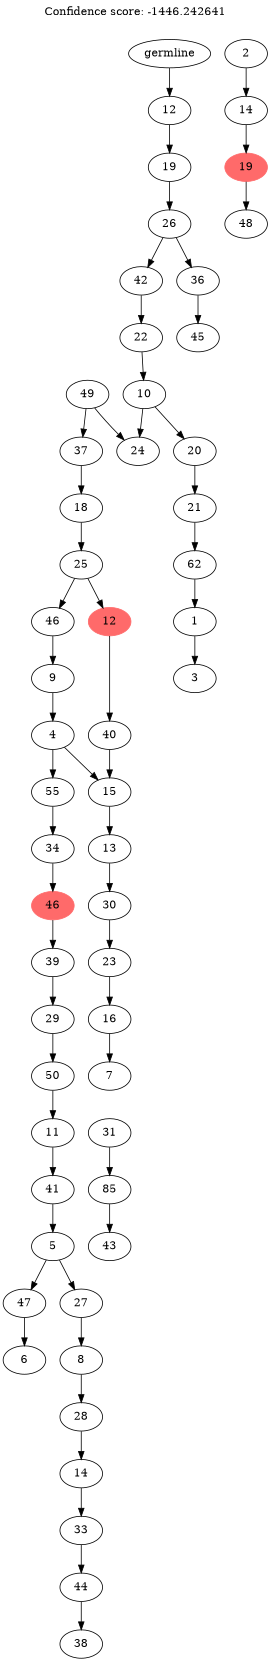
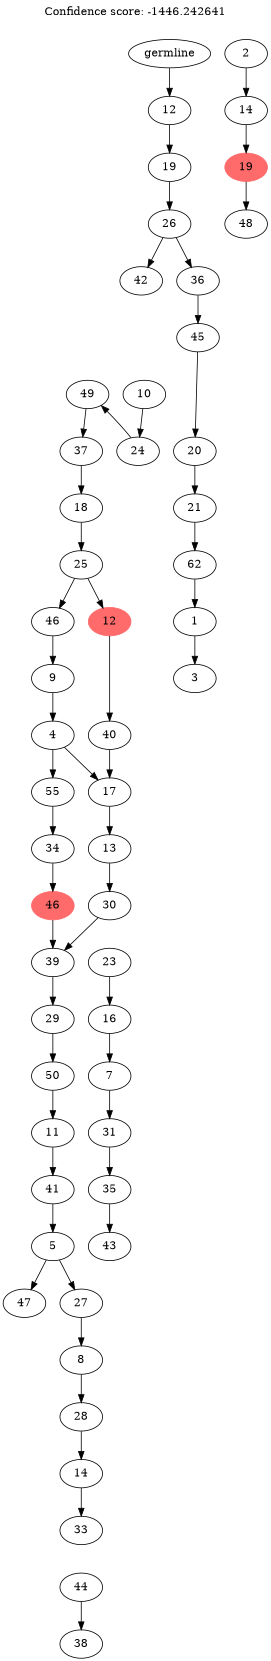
node "22": removed
edge "10" -> "20": now "45" -> "20"
edge "49" -> "24": reversed
node "15": label "15" -> "17"
edge "30" -> "23": now "30" -> "39"
edge "7" -> "31": added
node "85": label "85" -> "35"
node "6": removed
edge "33" -> "44": removed
